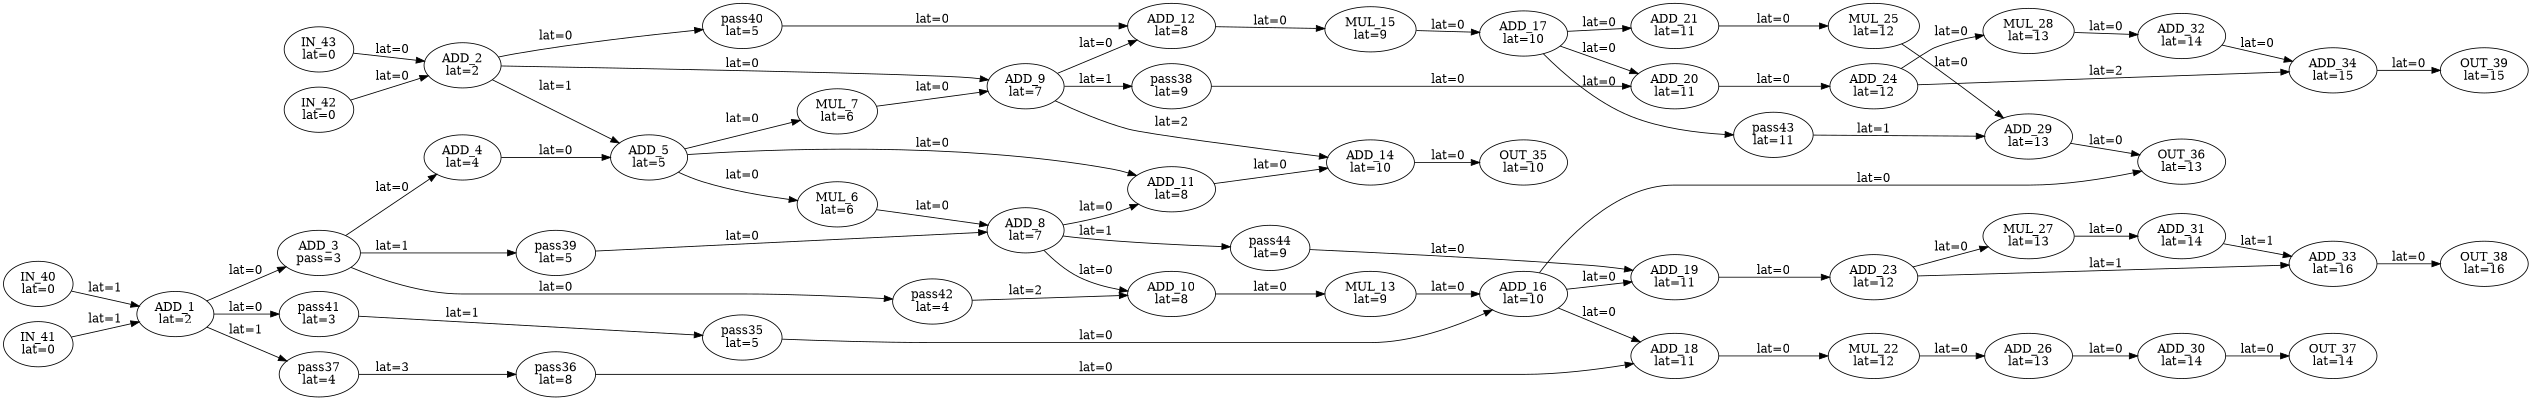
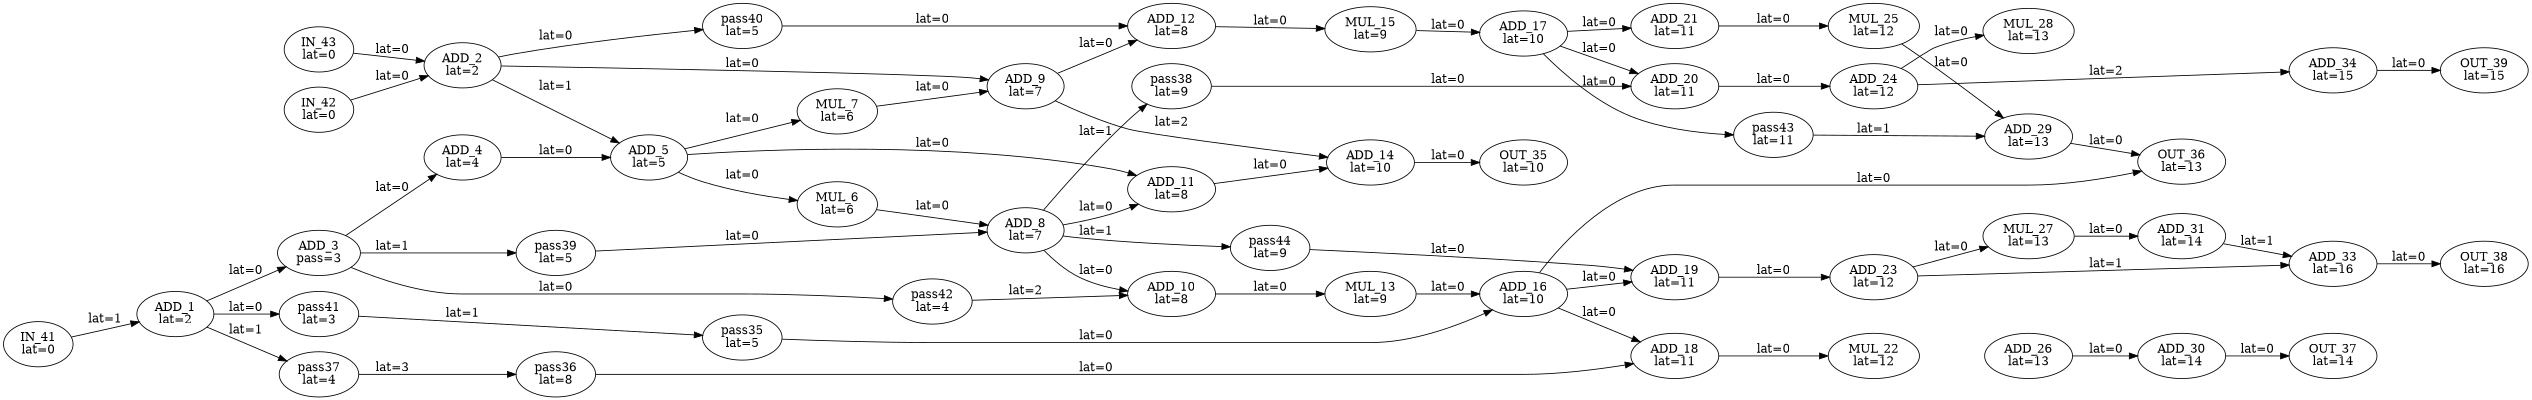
node "ADD_32 lat=14": removed
edge "ADD_9 lat=7" -> "pass38 lat=9": now "ADD_8 lat=7" -> "pass38 lat=9"
node "IN_40 lat=0": removed
edge "MUL_22 lat=12" -> "ADD_26 lat=13": removed, label "lat=0"
